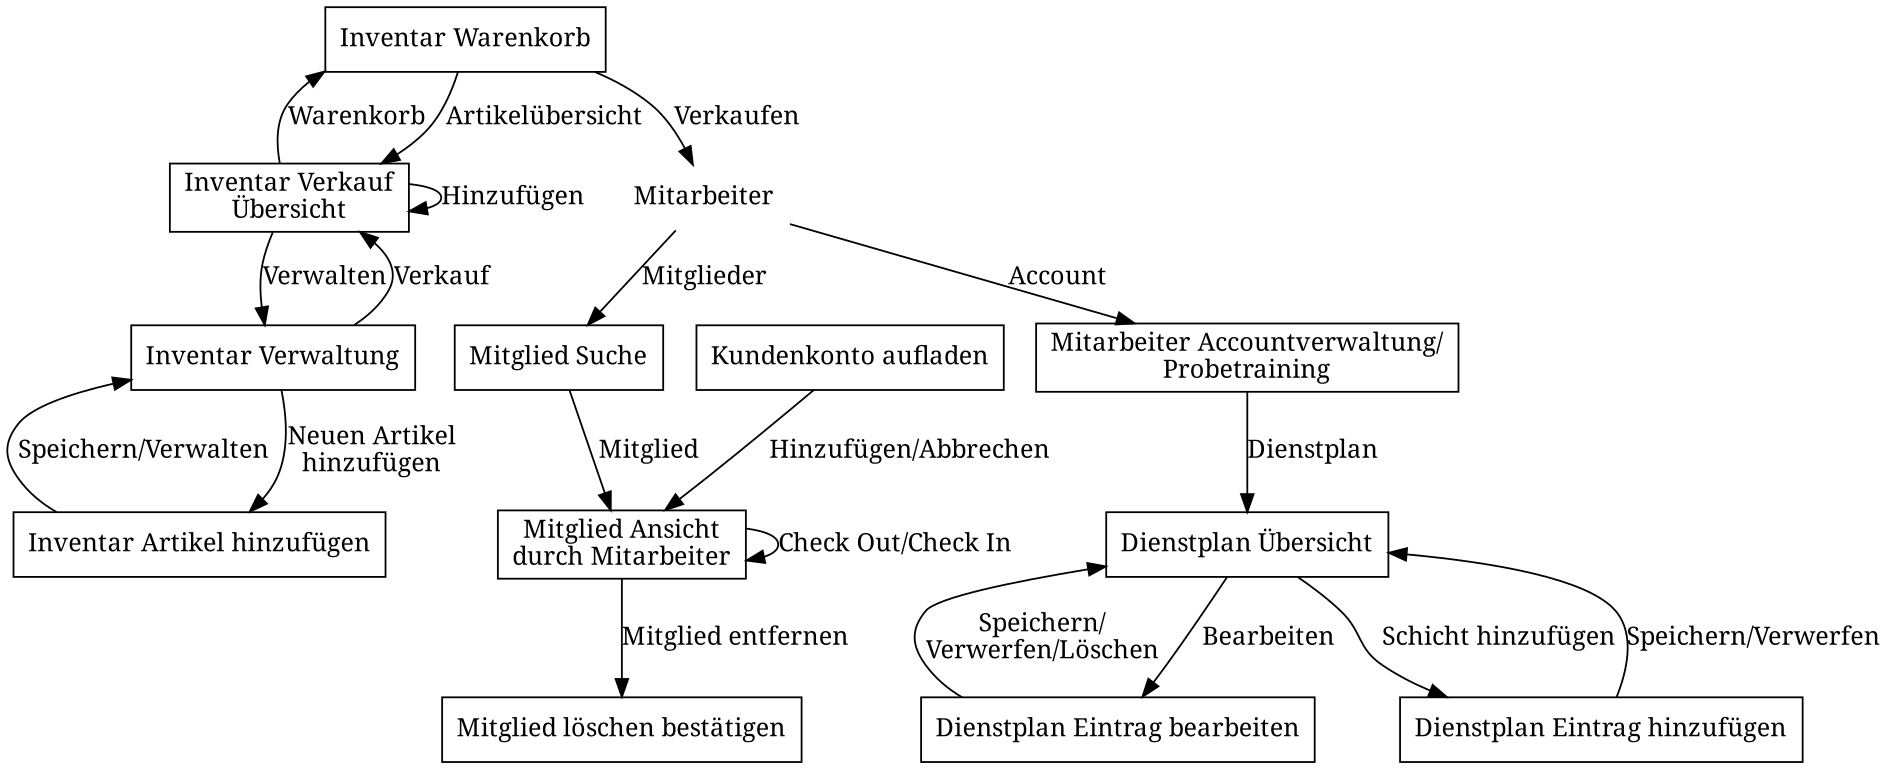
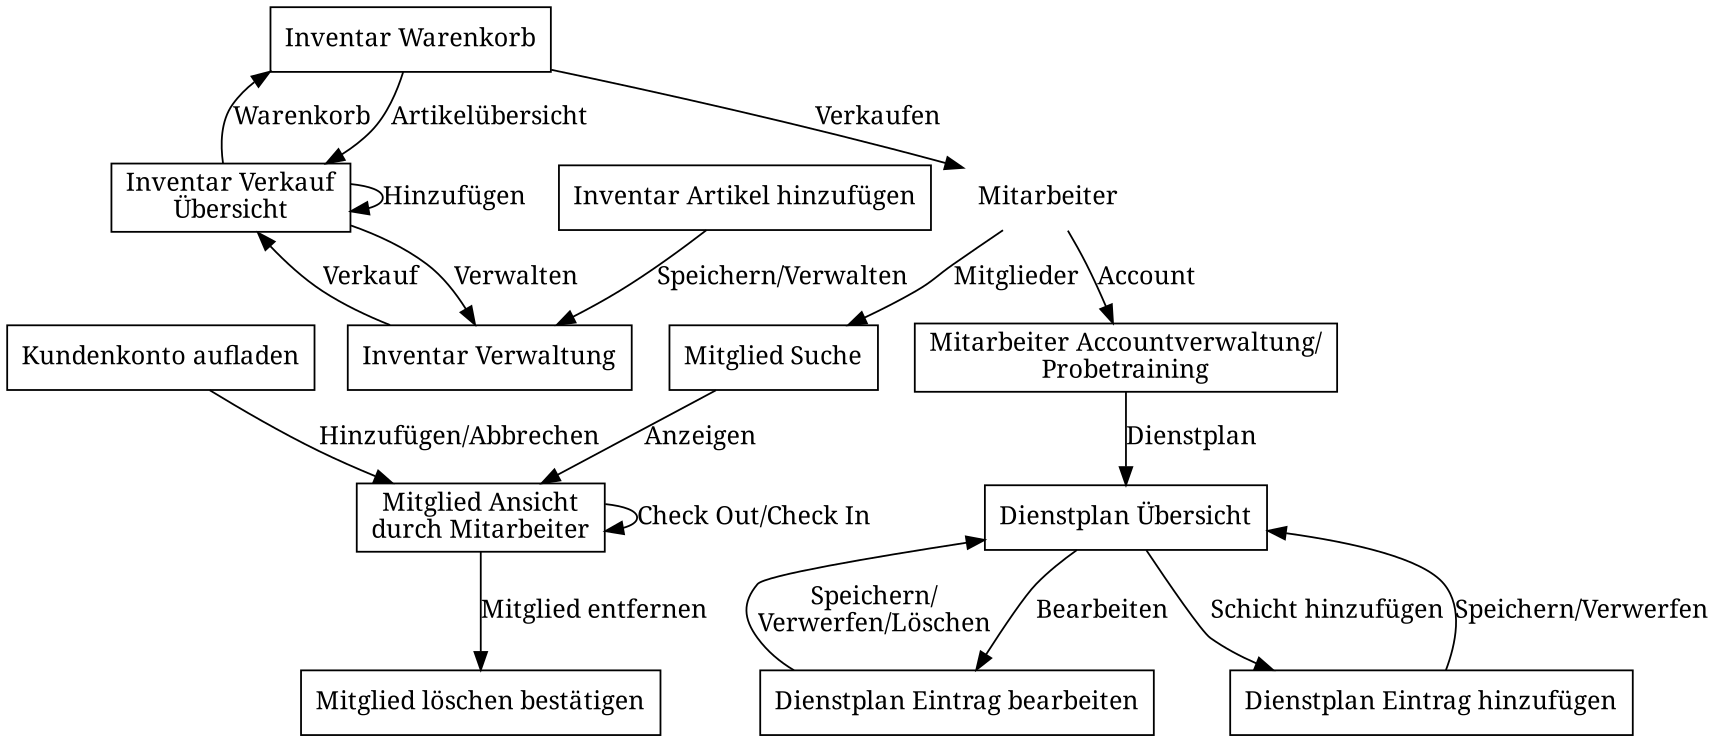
edge "Inventar Verwaltung" -> "Inventar Artikel hinzufügen": removed, label "Neuen Artikel hinzufügen"
edge "Mitglied Suche" -> "Mitglied Ansicht durch Mitarbeiter": label "Mitglied" -> "Anzeigen"
